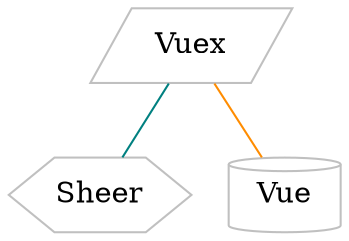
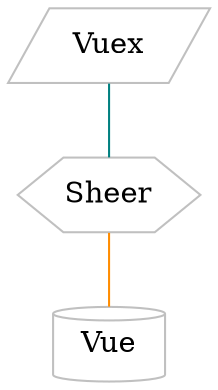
edge "Vuex" -- "Vue": now "Sheer" -- "Vue"
